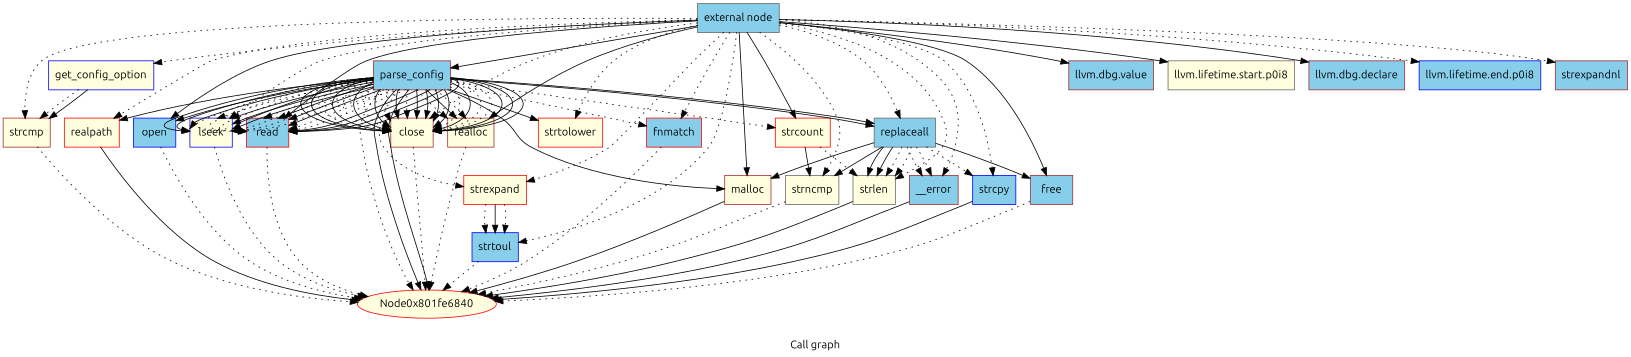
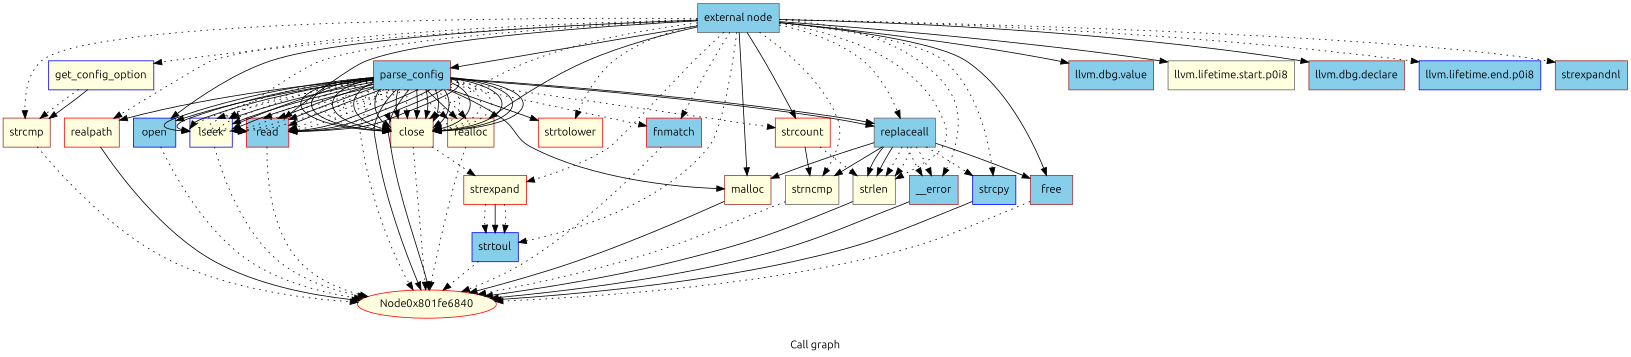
edge "parse_config" -> "strexpand": now "close" -> "strexpand"
